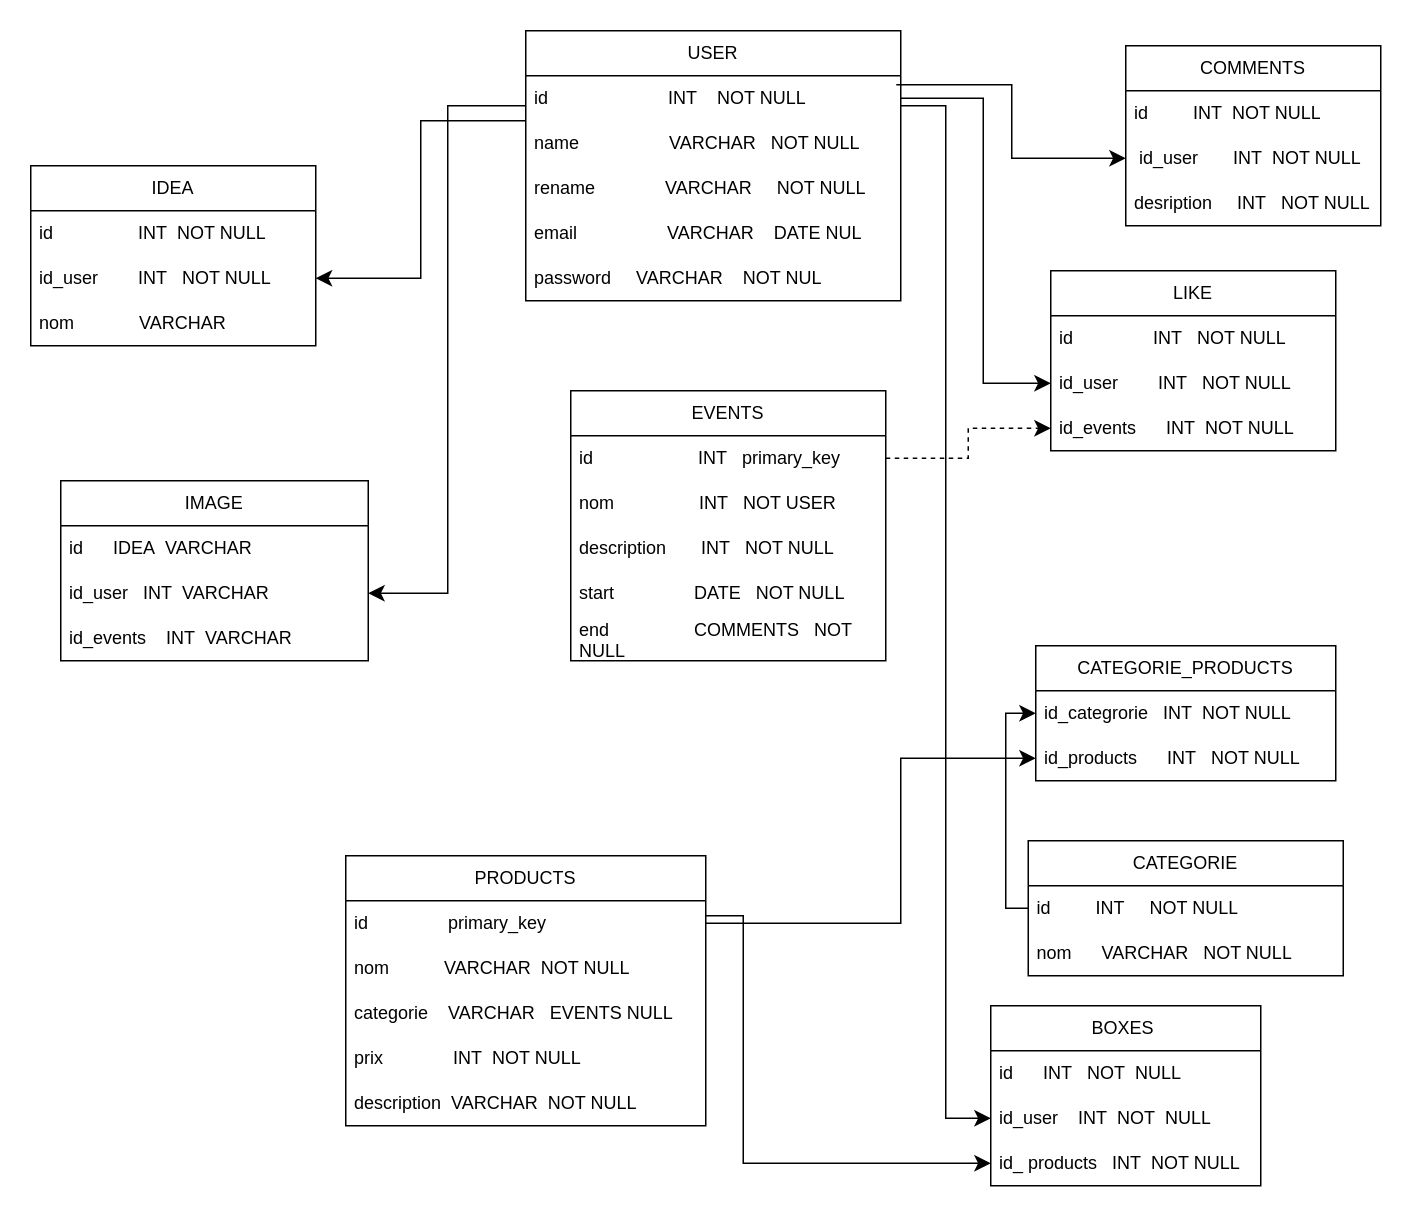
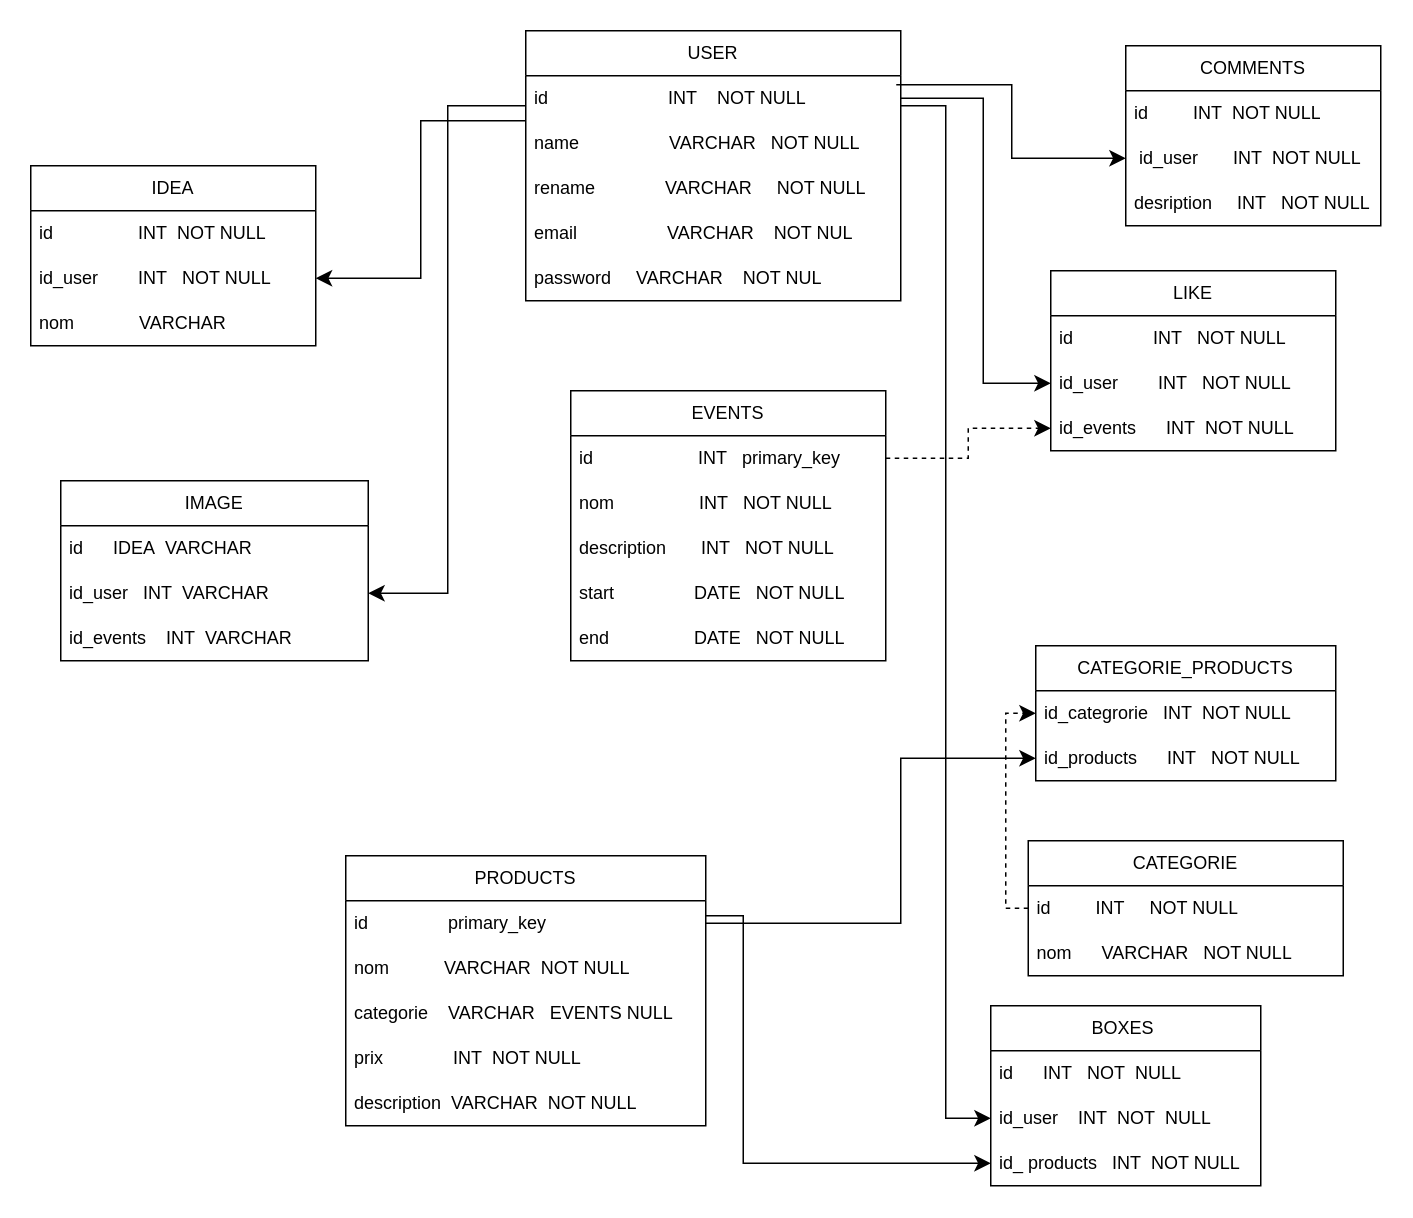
node "email VARCHAR DATE NUL": label "email VARCHAR DATE NUL" -> "email VARCHAR NOT NUL"
node "nom INT NOT USER": label "nom INT NOT USER" -> "nom INT NOT NULL"
node "end COMMENTS NOT NULL": label "end COMMENTS NOT NULL" -> "end DATE NOT NULL"
edge "CATEGORIE" -> "id_categrorie INT NOT NULL": style solid -> dashed
